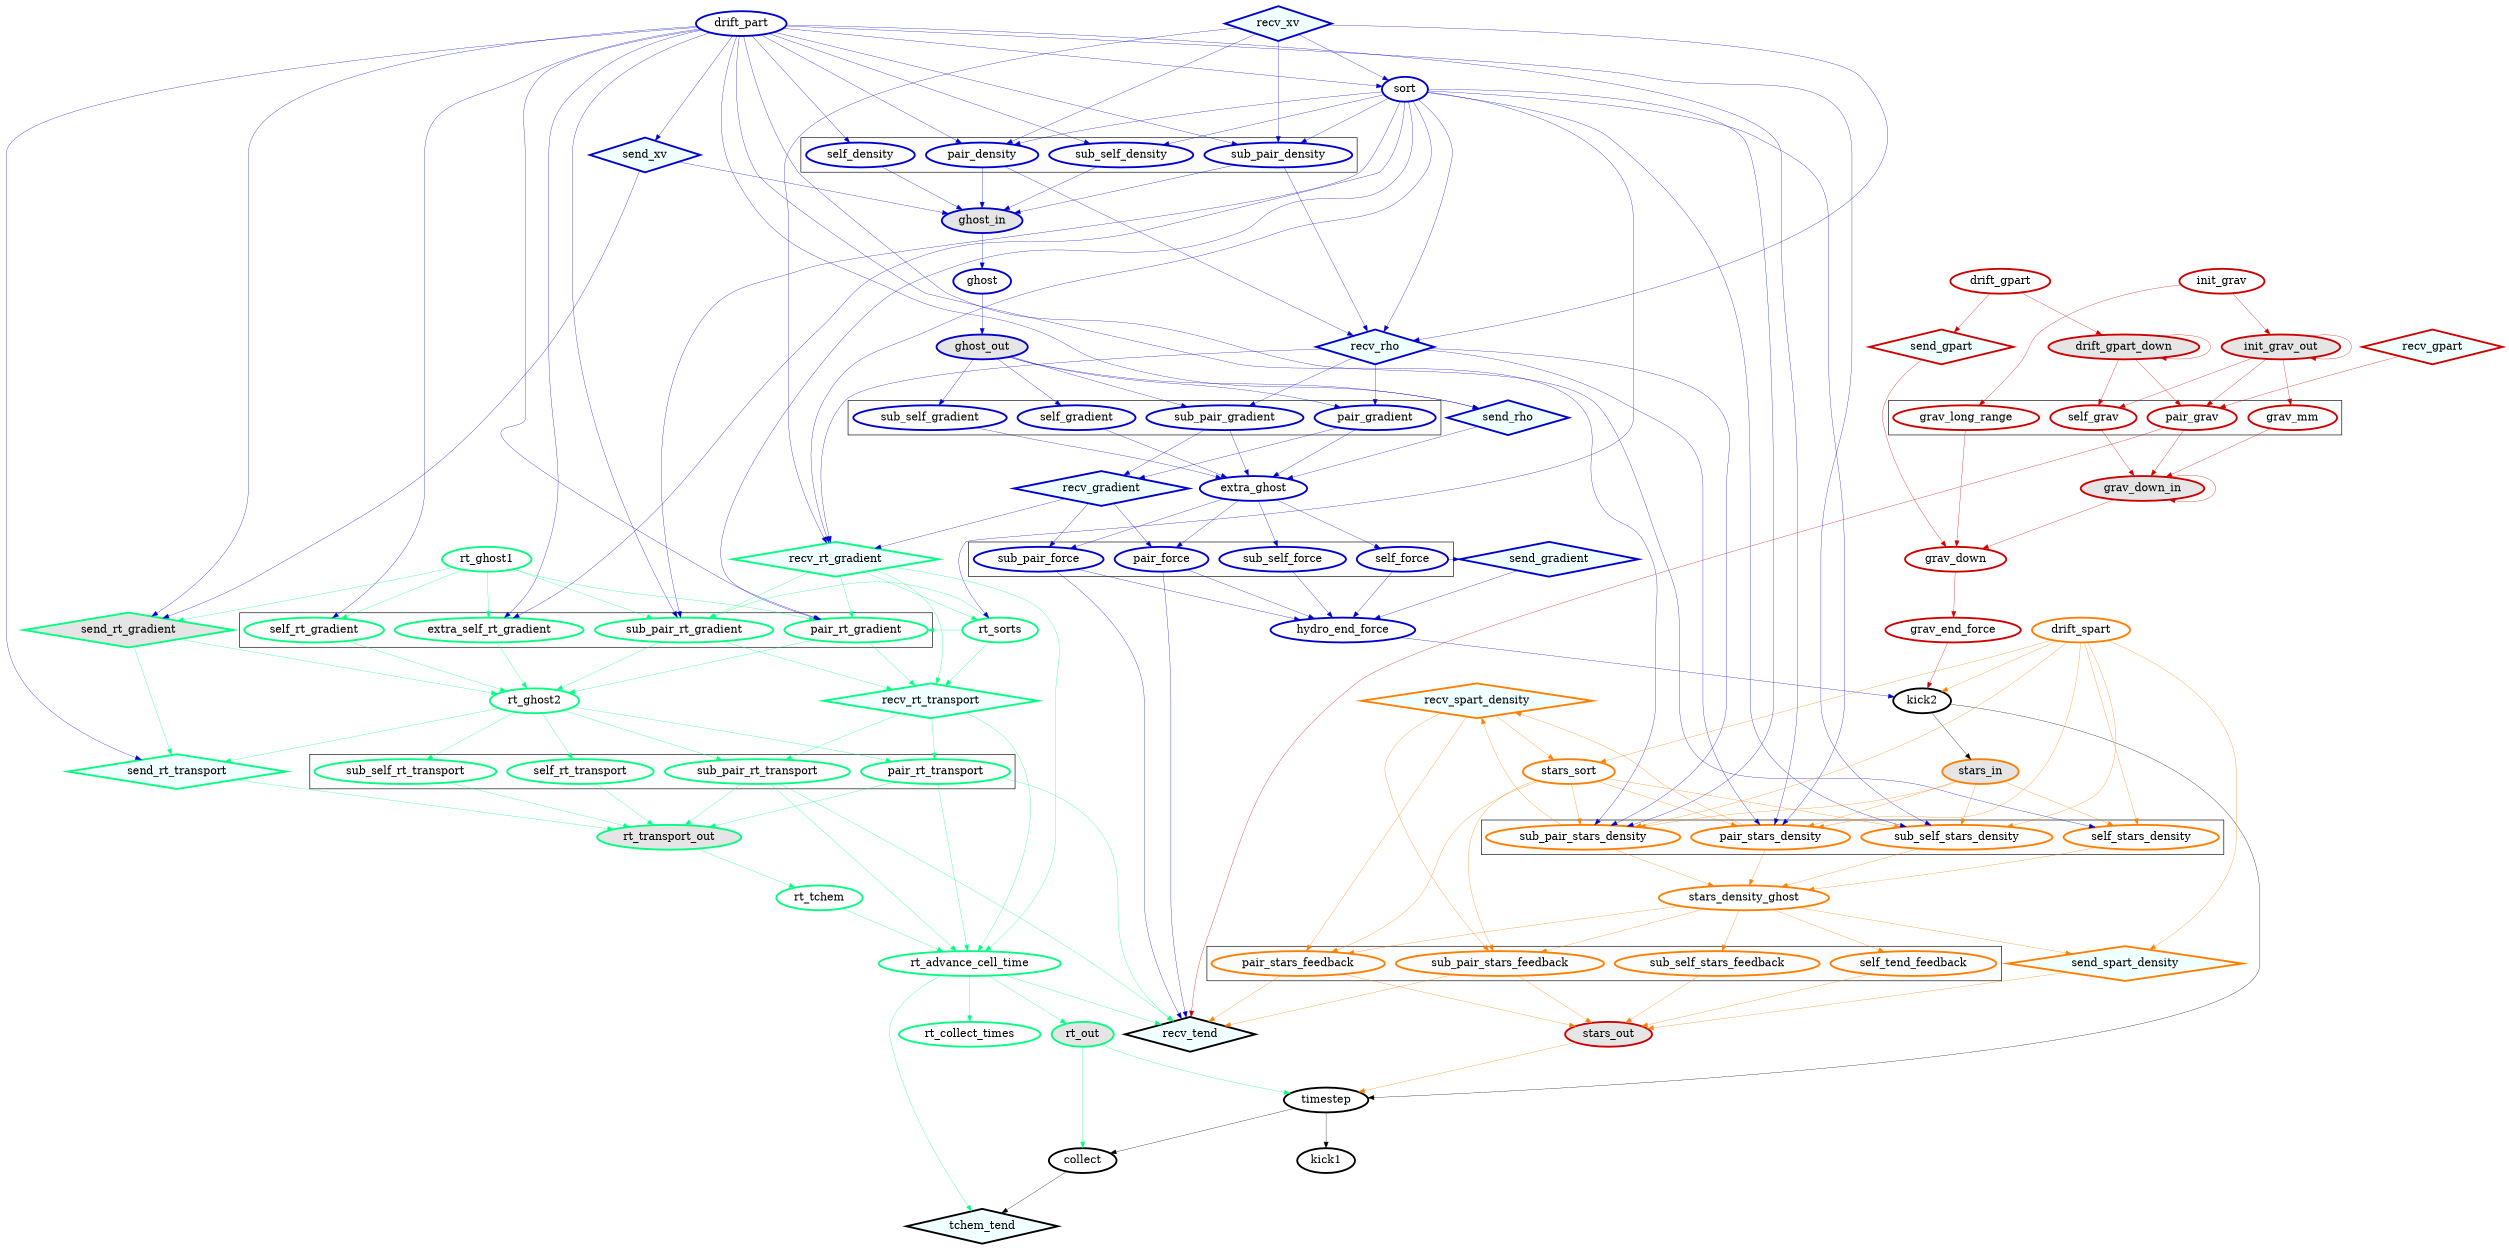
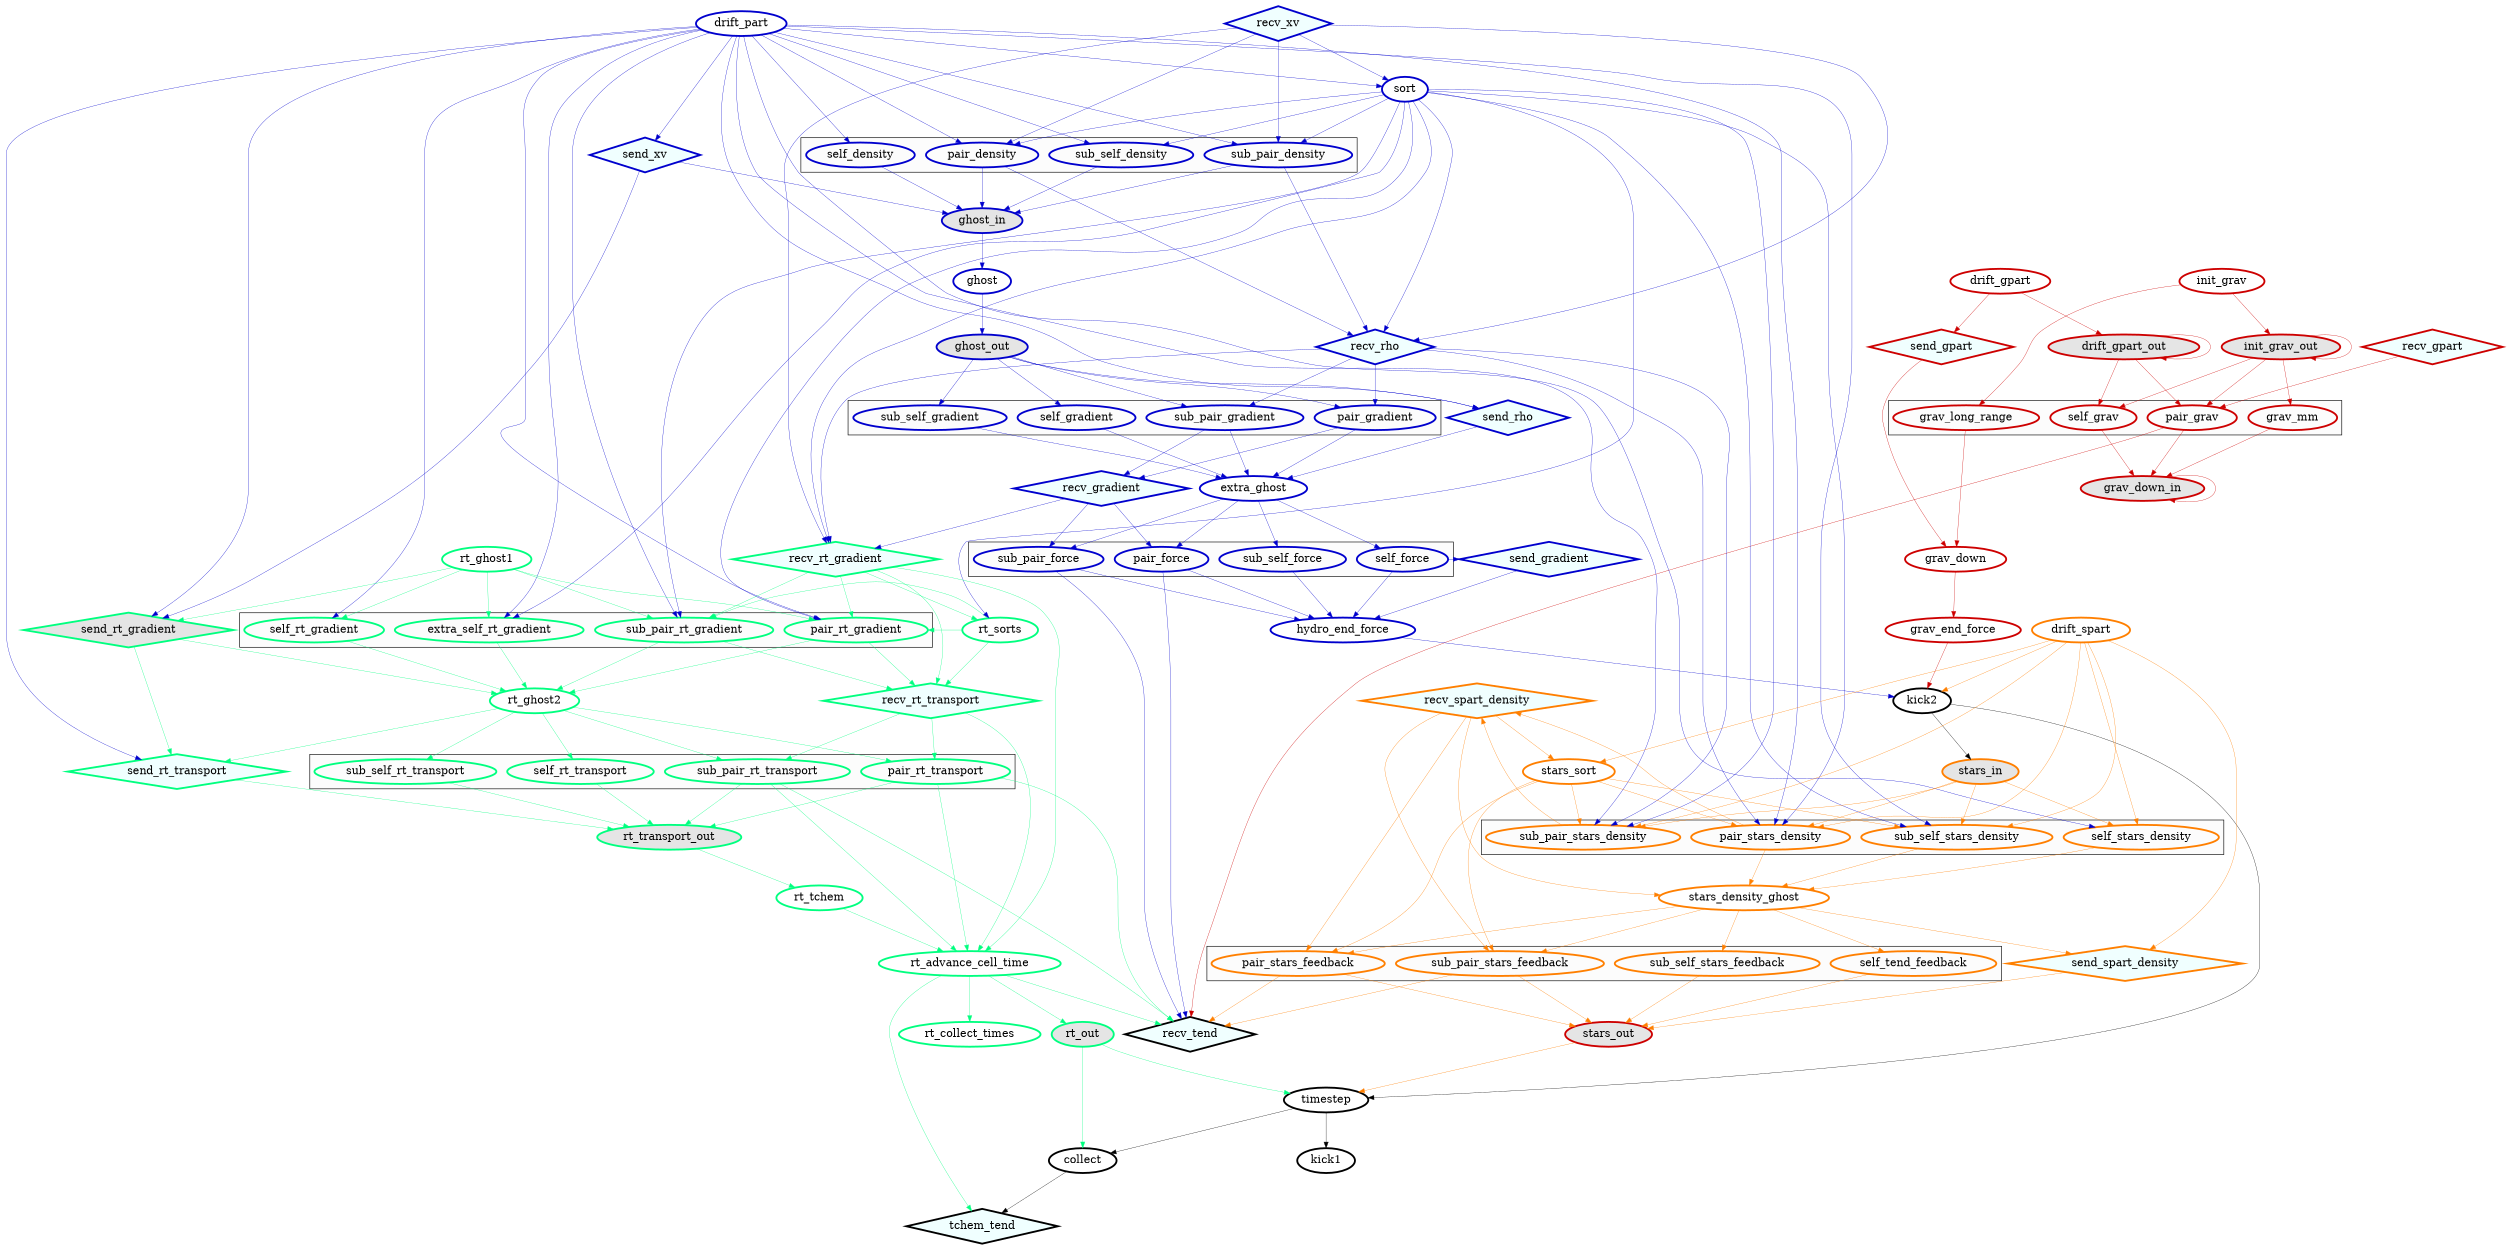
node "drift_gpart_down": label "drift_gpart_down" -> "drift_gpart_out"
edge "grav_down_in" -> "grav_down": removed
edge "sub_pair_stars_density" -> "stars_density_ghost": now "recv_spart_density" -> "stars_density_ghost"
